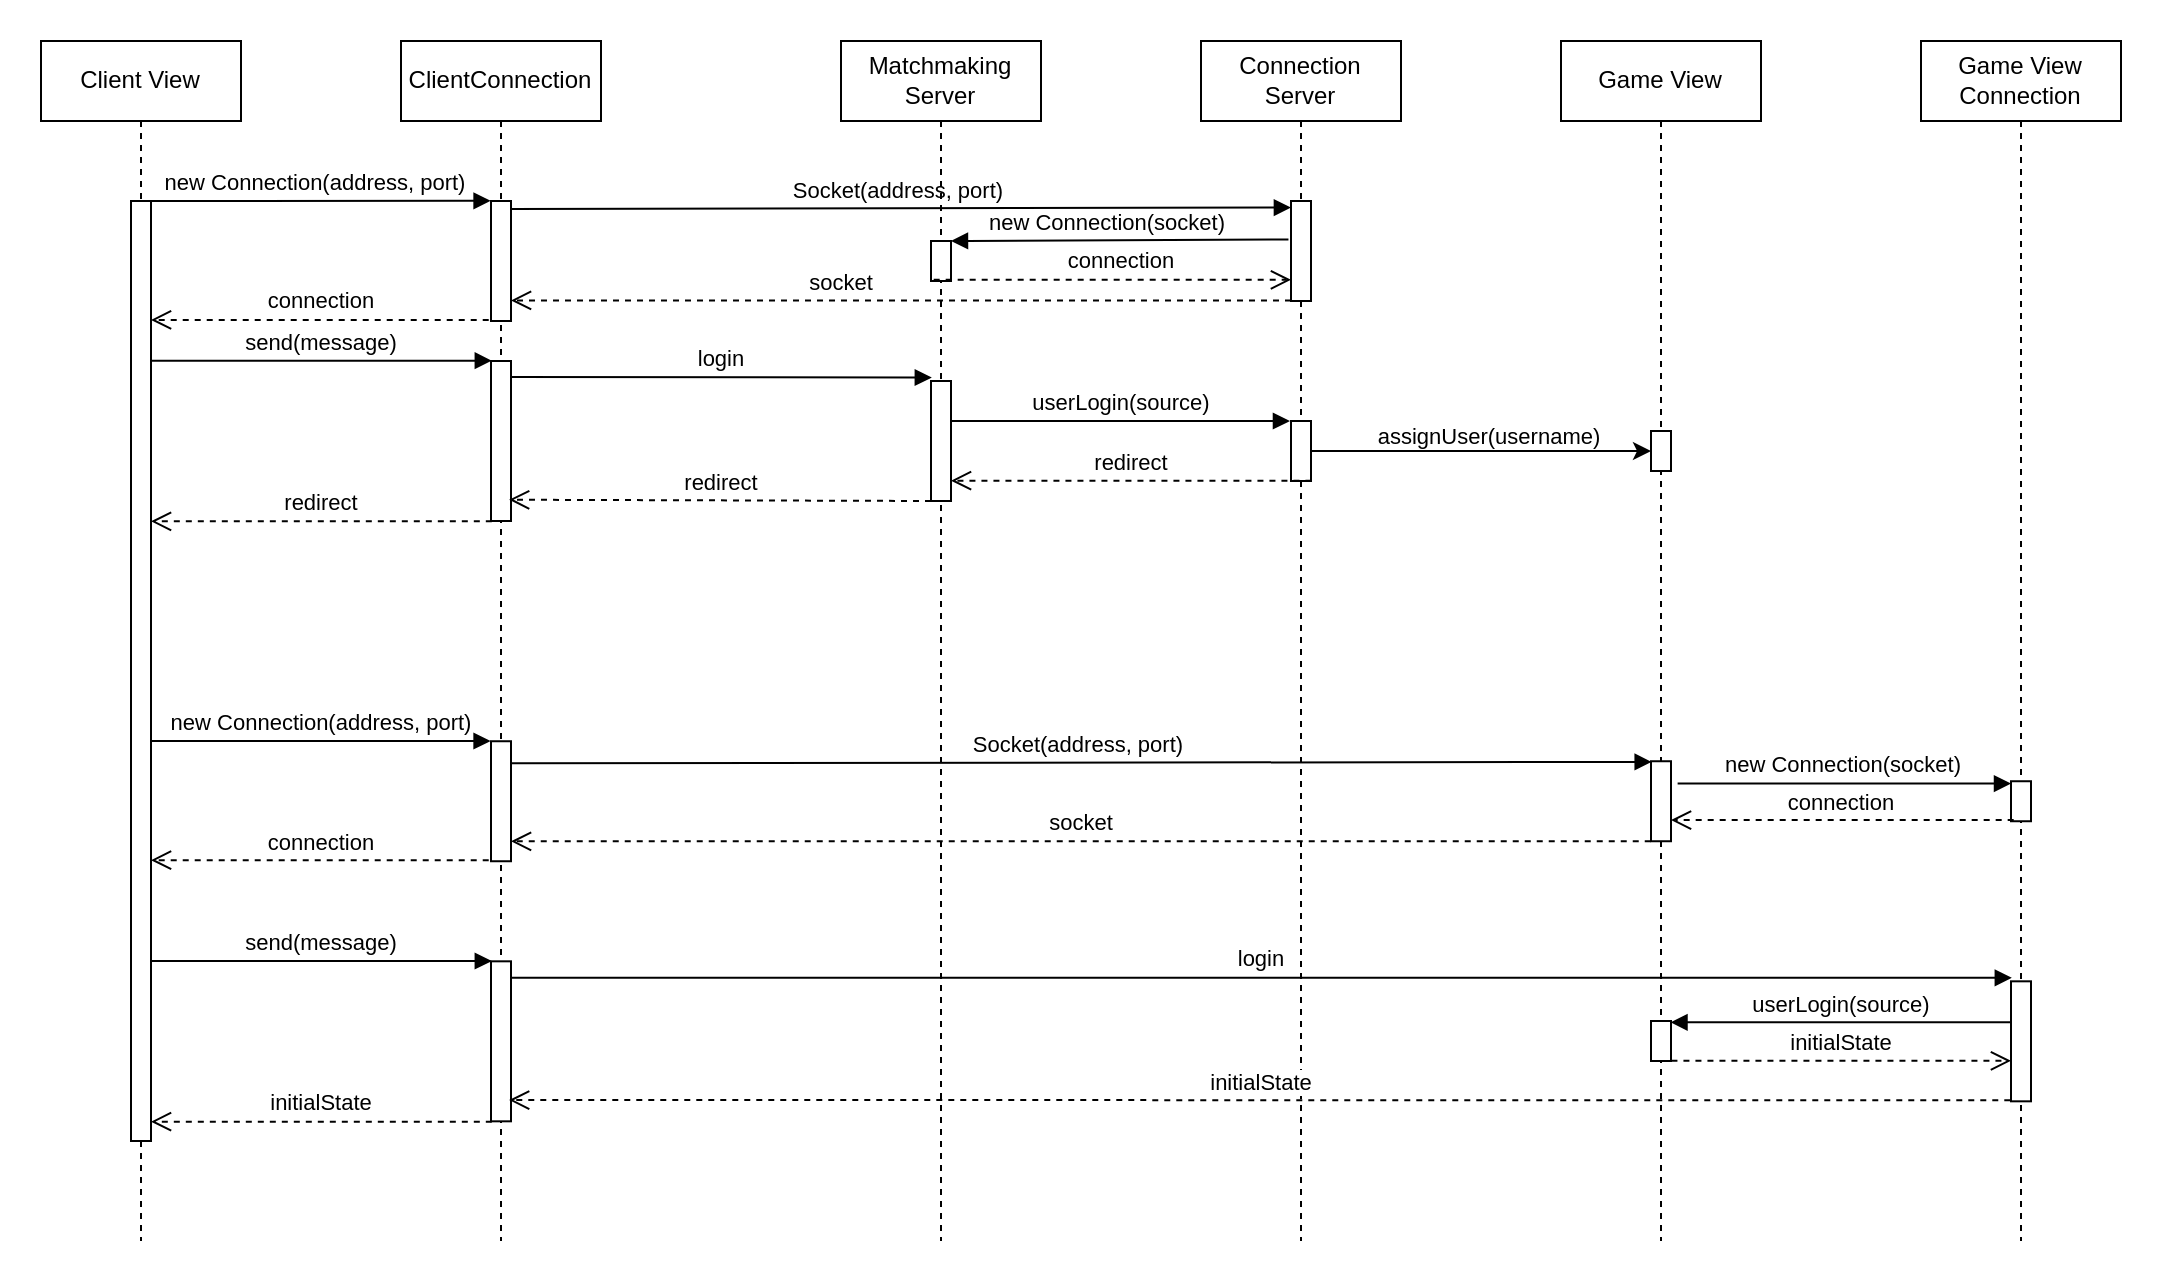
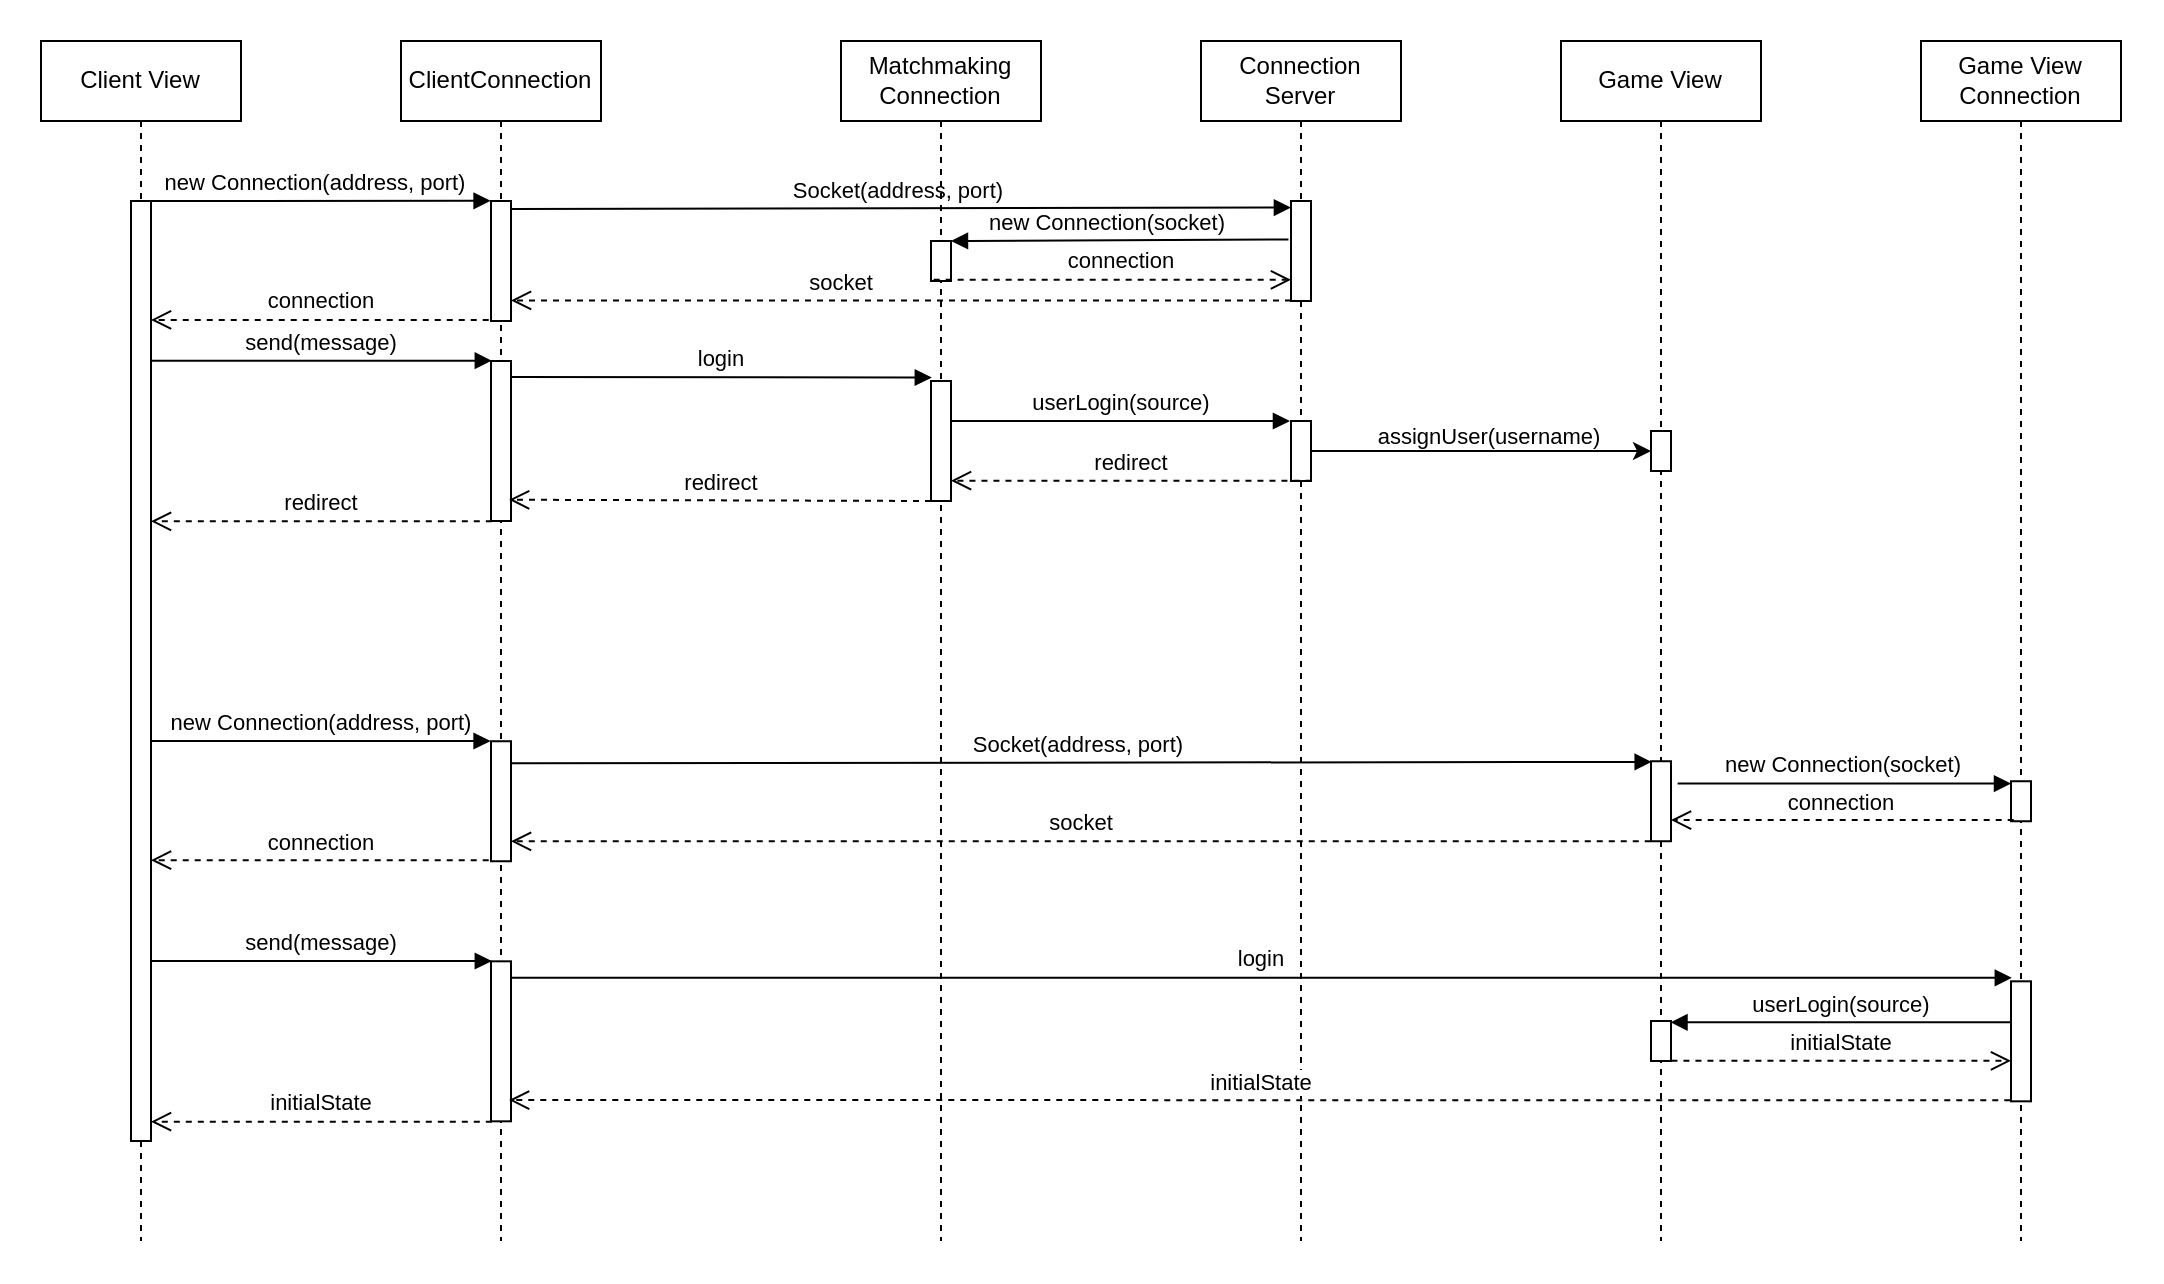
node "Matchmaking Server": label "Matchmaking Server" -> "Matchmaking Connection"
